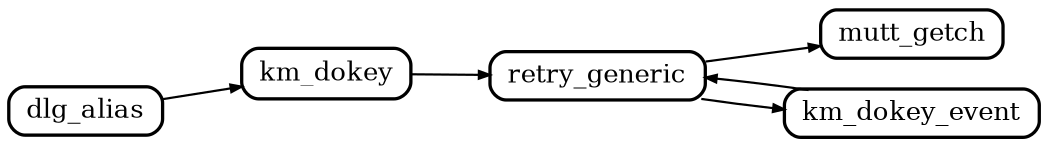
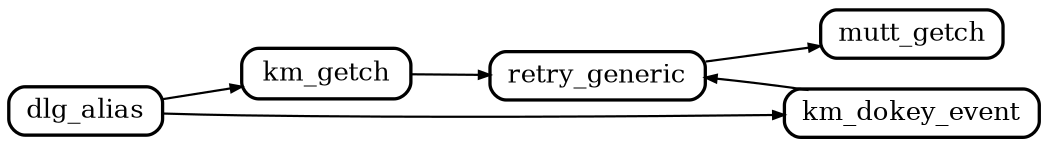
node "km_dokey": label "km_dokey" -> "km_getch"
edge "retry_generic" -> "km_dokey_event": now "dlg_alias" -> "km_dokey_event"
